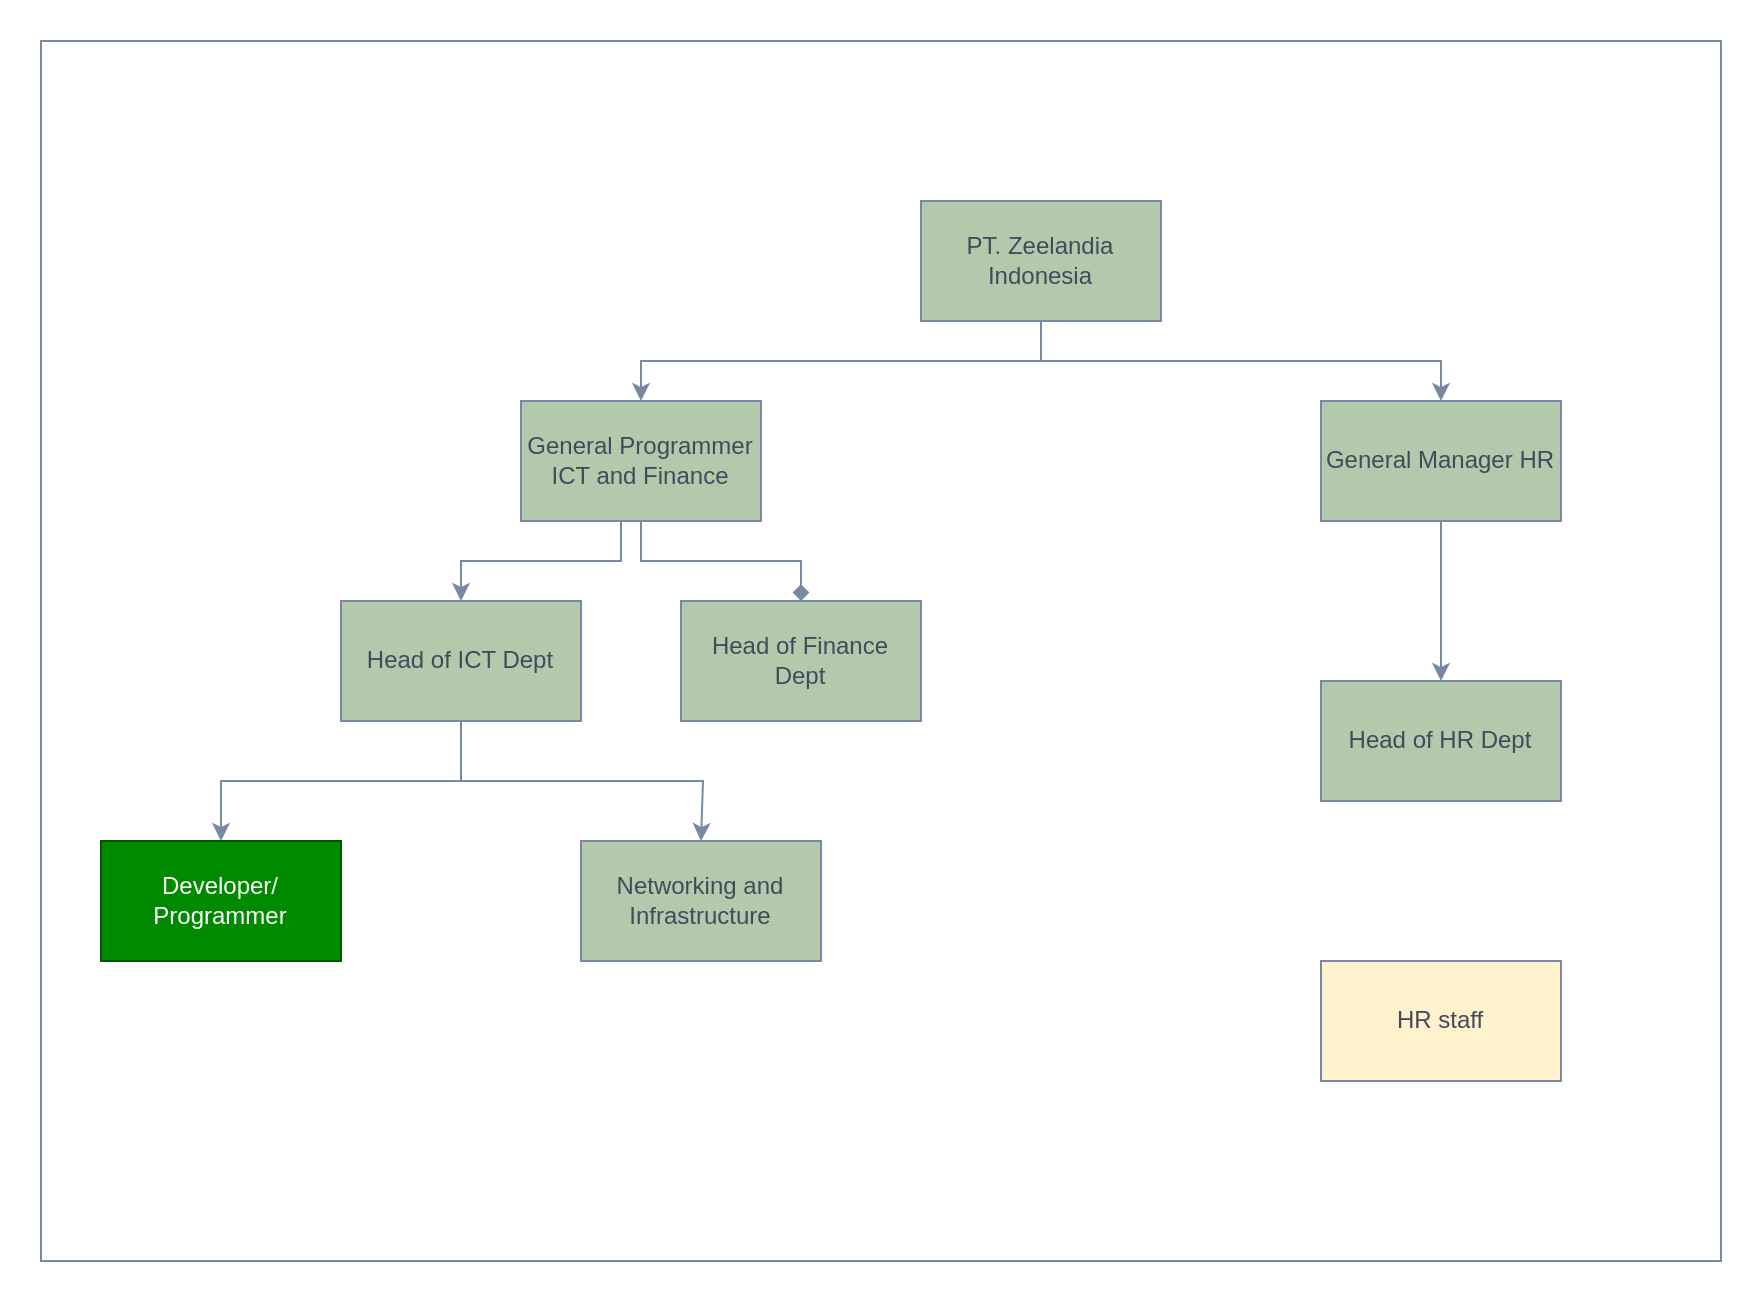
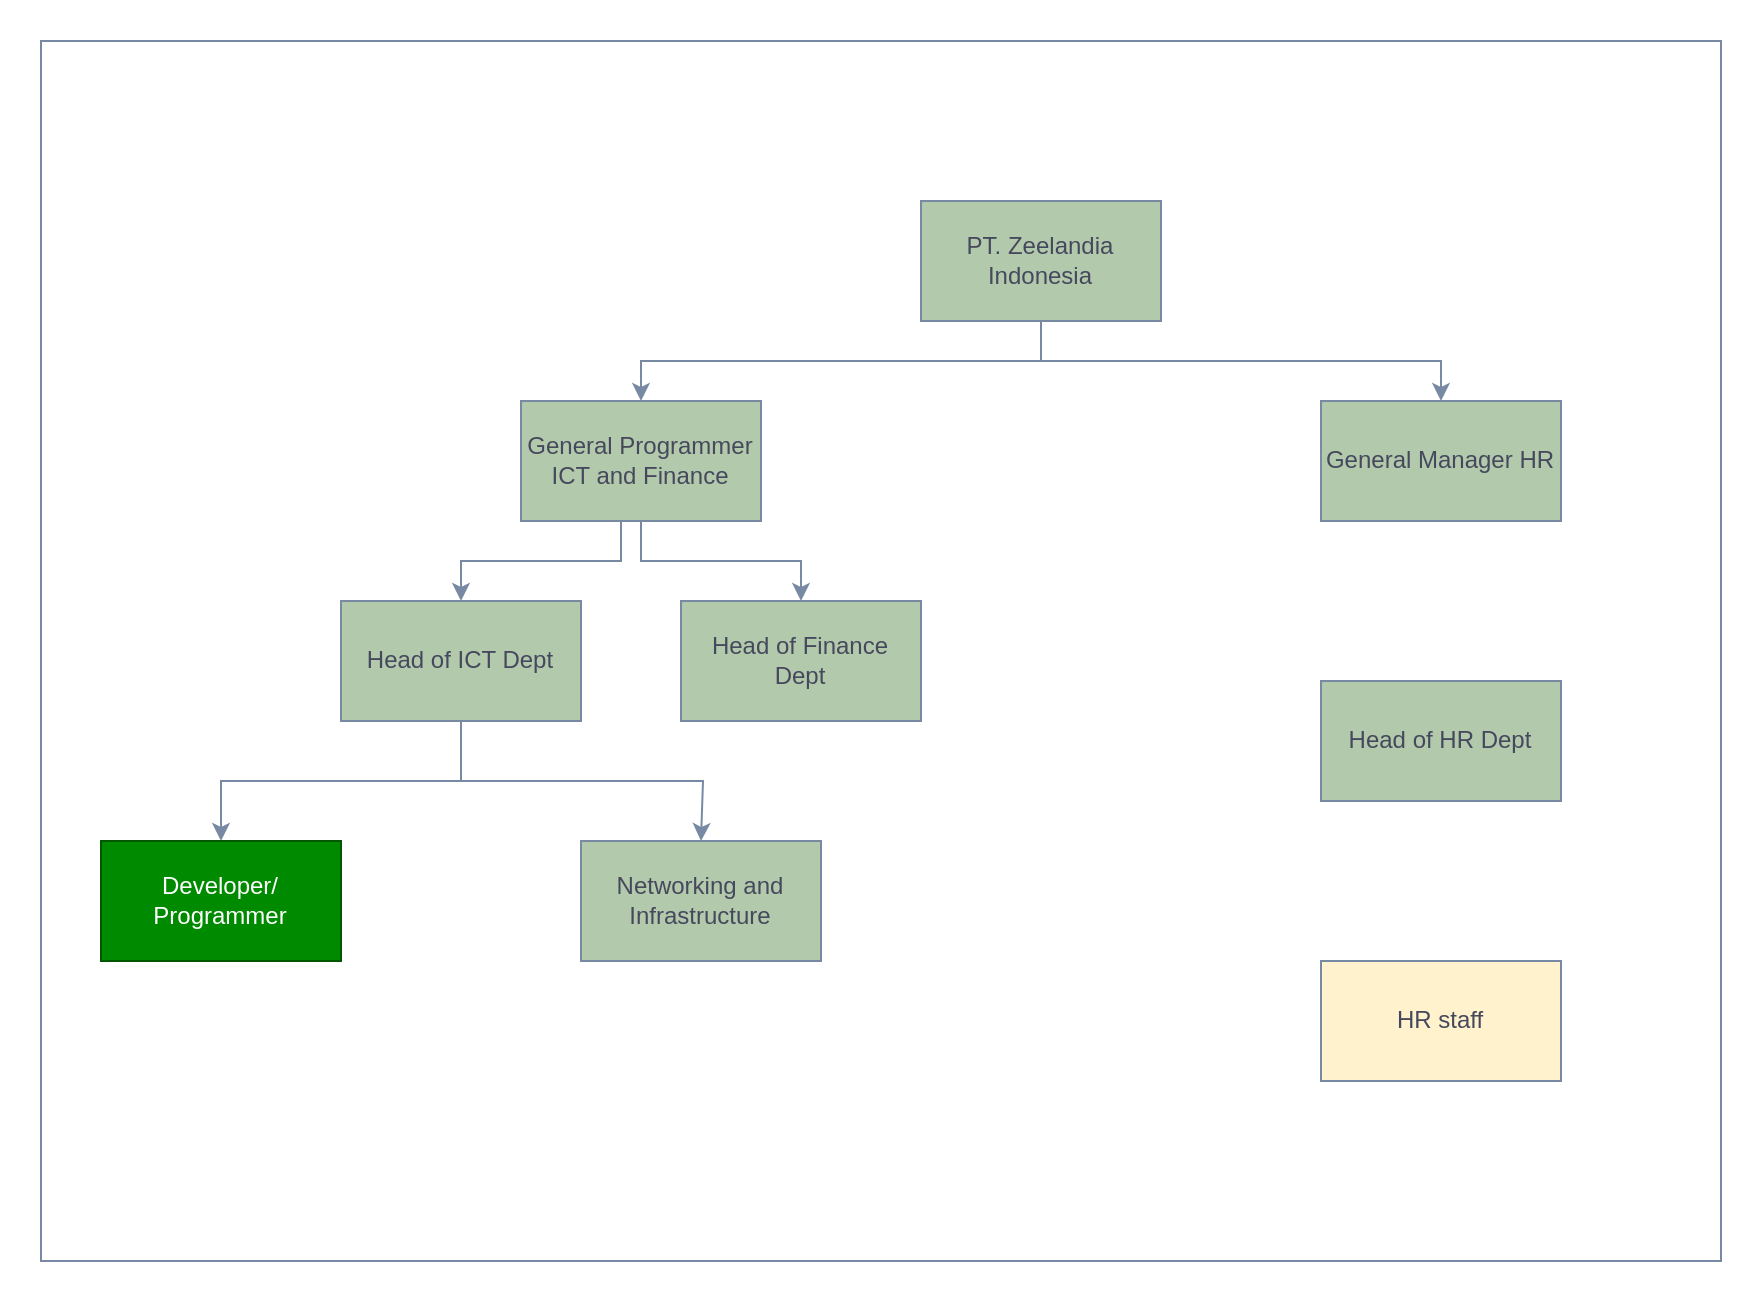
edge "General Programmer ICT and Finance" -> "Head of Finance Dept": arrowhead diamond -> classic
edge "General Manager HR" -> "Head of HR Dept": removed
